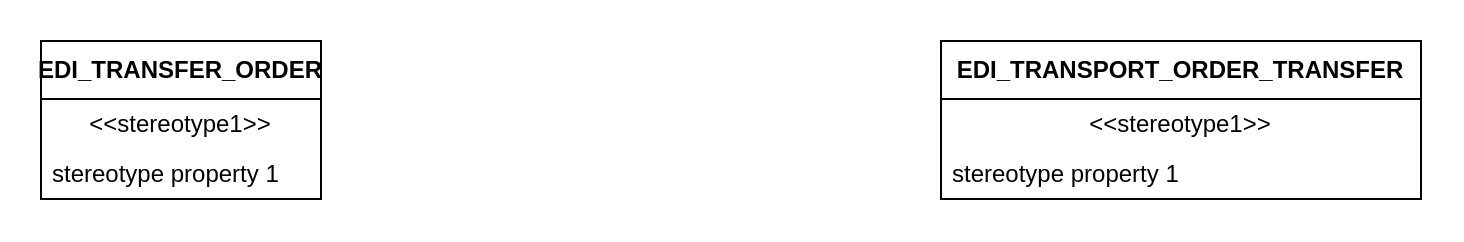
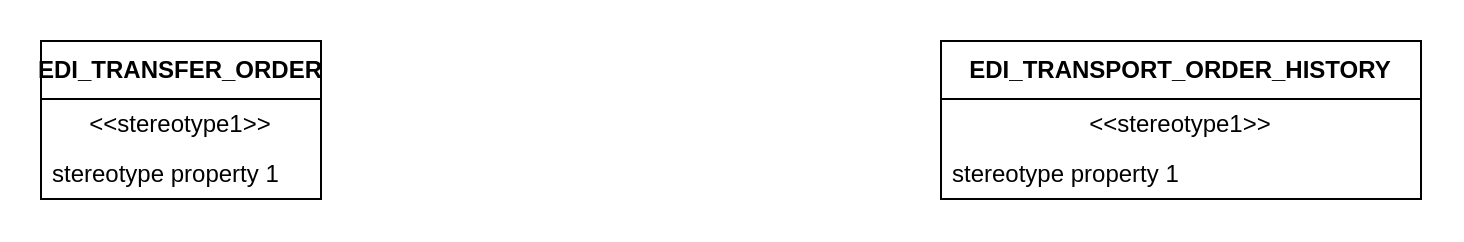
node "EDI_TRANSPORT_ORDER_TRANSFER": label "EDI_TRANSPORT_ORDER_TRANSFER" -> "EDI_TRANSPORT_ORDER_HISTORY"
